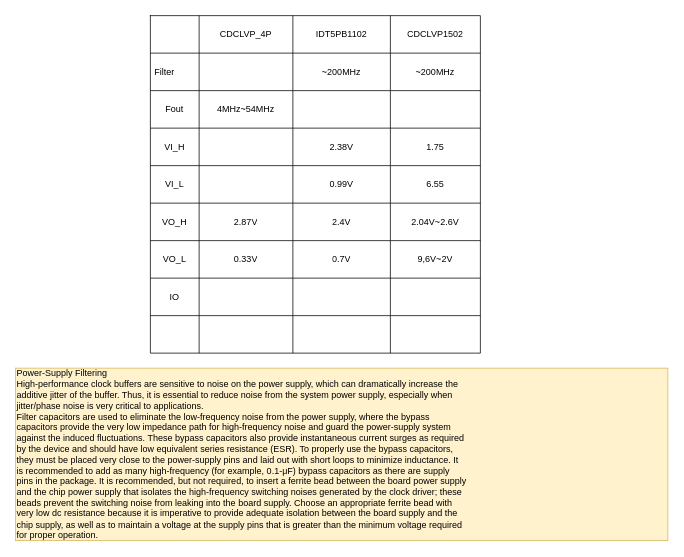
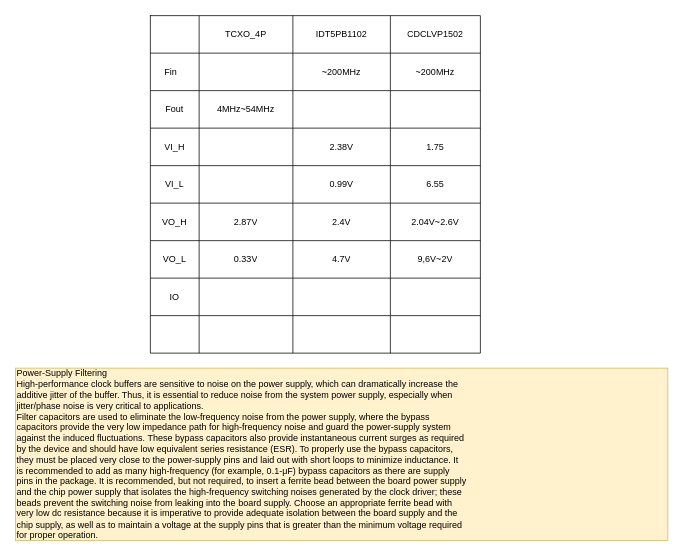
node "CDCLVP_4P": label "CDCLVP_4P" -> "TCXO_4P"
node "Filter": label "Filter" -> "Fin"
node "0.7V": label "0.7V" -> "4.7V"
